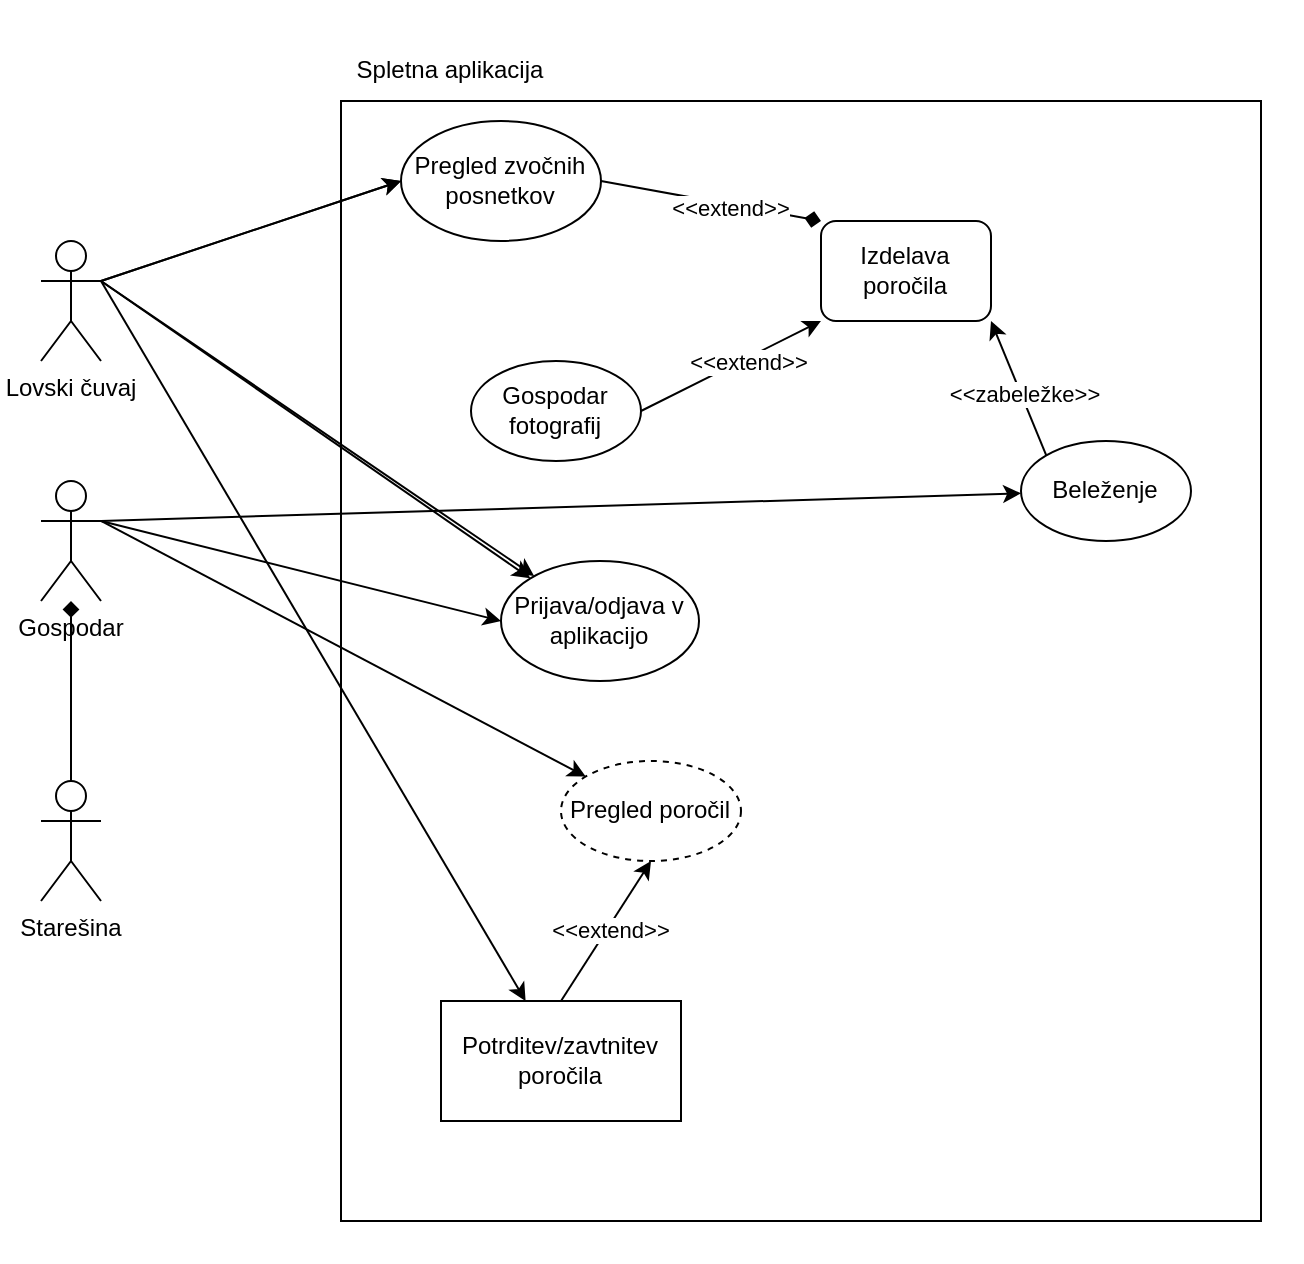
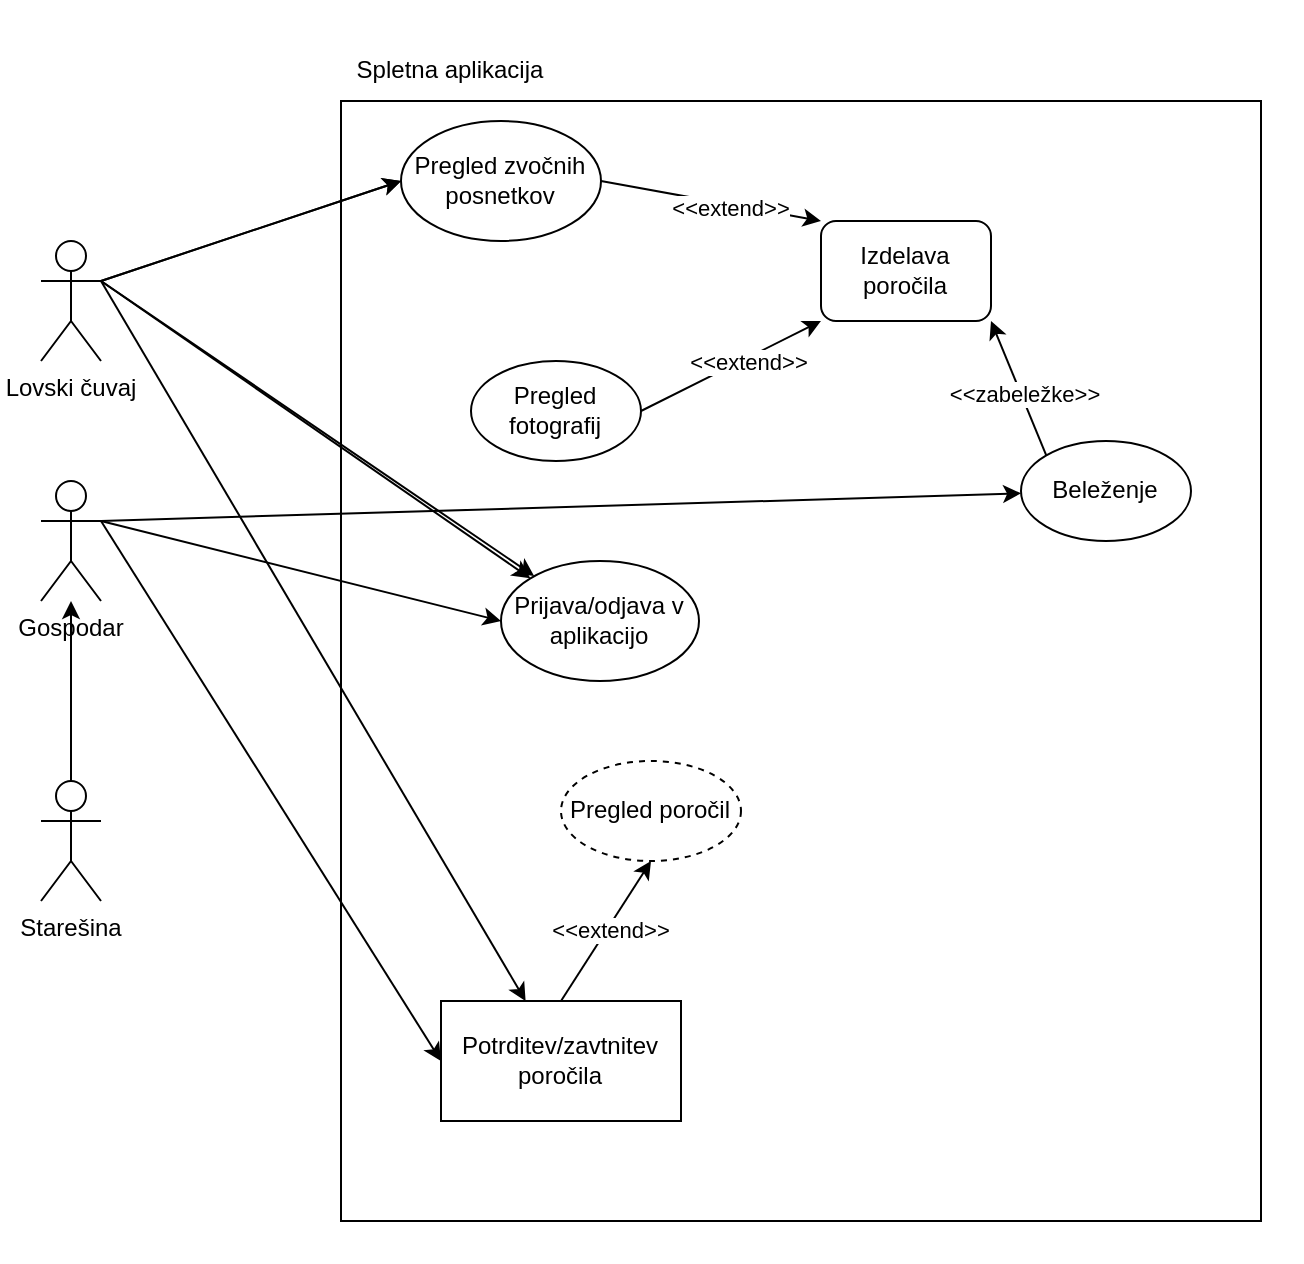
edge "Pregled zvočnih posnetkov" -> "Izdelava poročila": arrowhead diamond -> classic
node "Gospodar fotografij": label "Gospodar fotografij" -> "Pregled fotografij"
edge "Starešina" -> "Gospodar": arrowhead diamond -> classic
edge "Gospodar" -> "Pregled poročil": now "Gospodar" -> "Potrditev/zavtnitev poročila"
